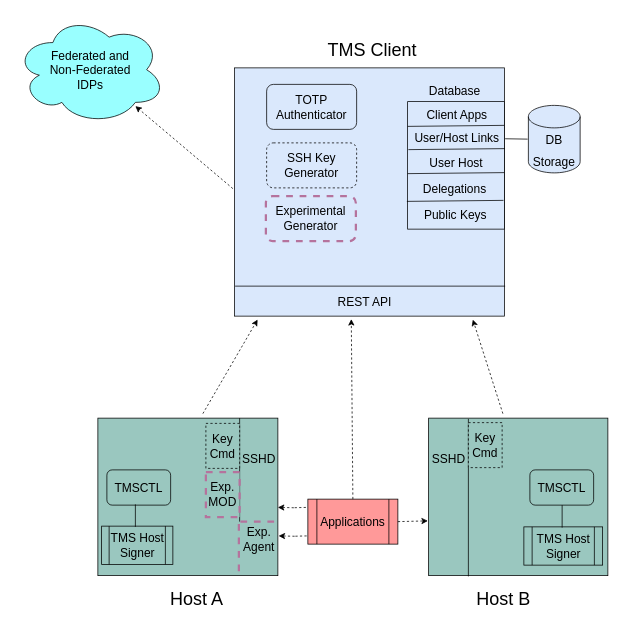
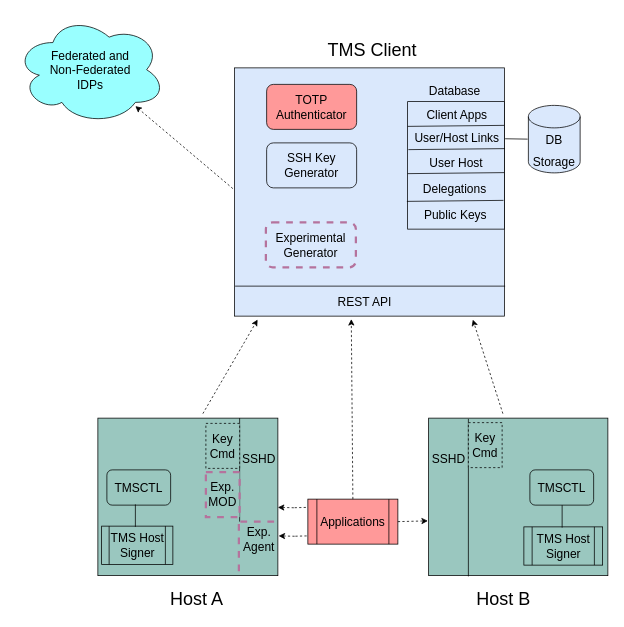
node "TOTP Authenticator": fillcolor #dae8fc -> #ff9999
node "SSH Key Generator": style dashed -> solid
node "Experimental Generator": moved (311, 219) -> (311, 245)
